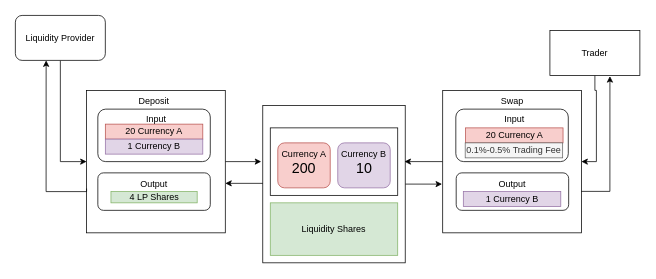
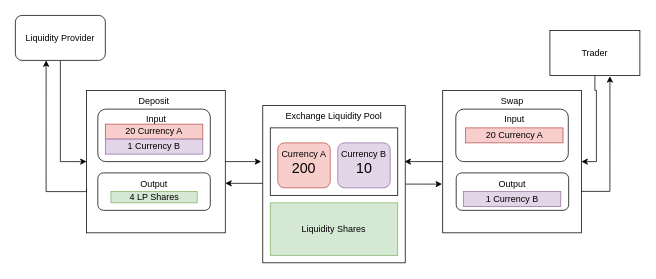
node "Exchange Liquidity Pool": added
node "0.1%-0.5% Trading Fee": removed
